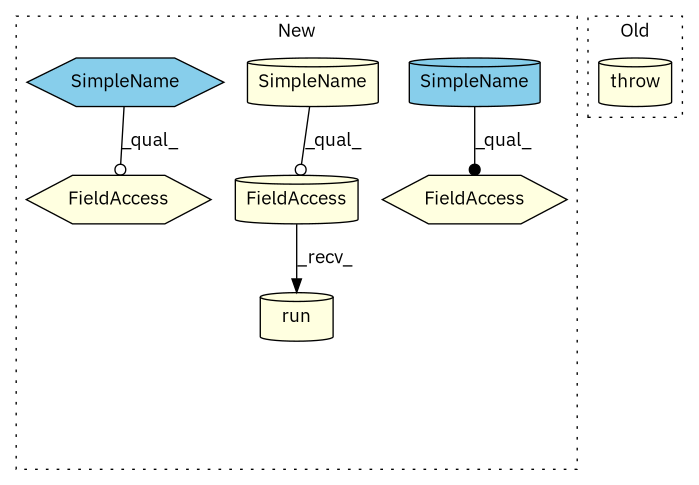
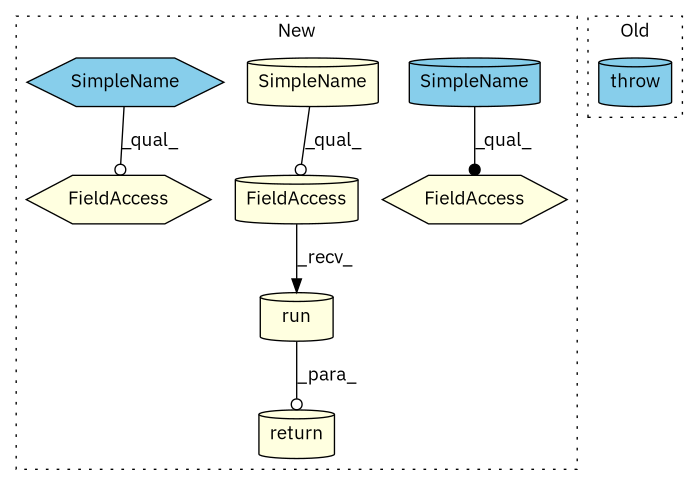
node "throw": fillcolor lightyellow -> skyblue
node "return": added
